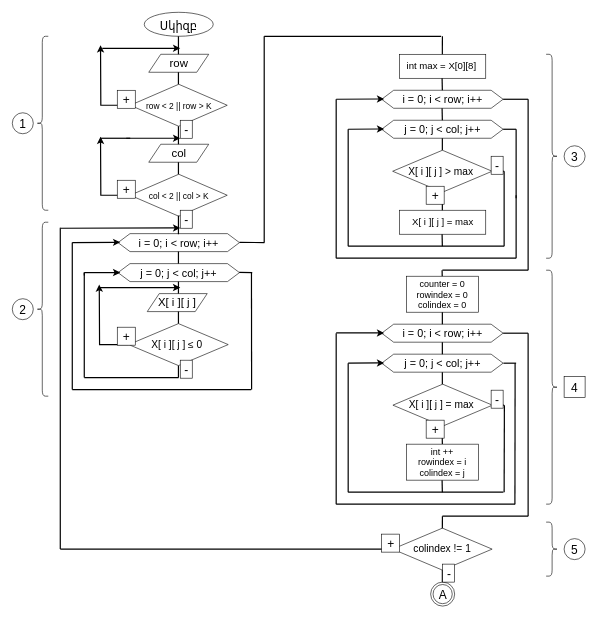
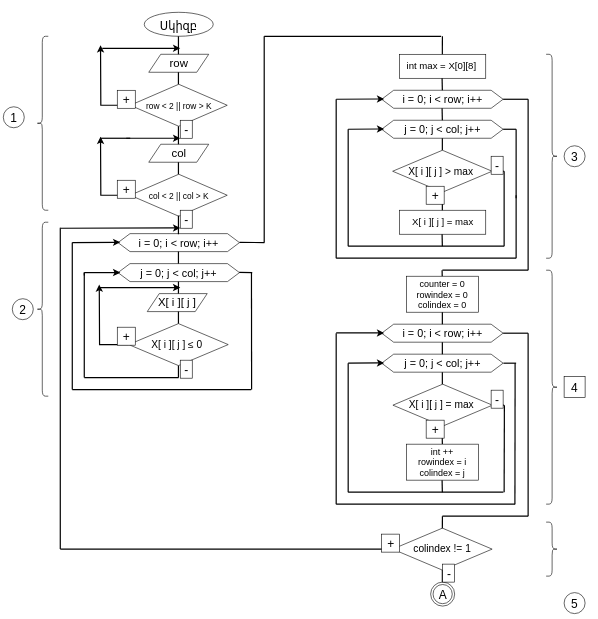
node "1": moved (23, 123) -> (14, 117)
node "5": moved (575, 549) -> (575, 603)
